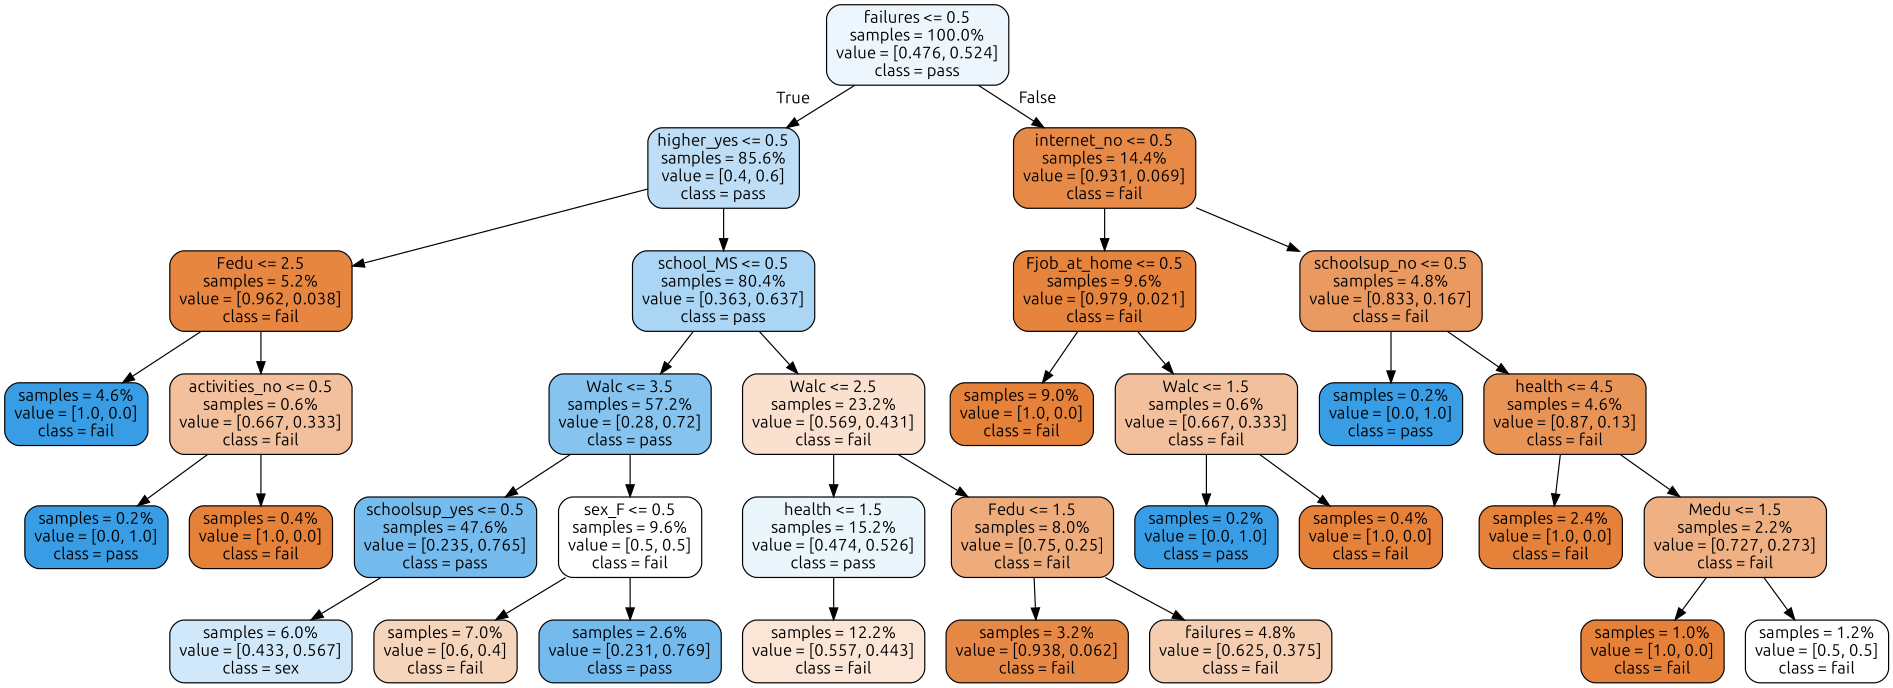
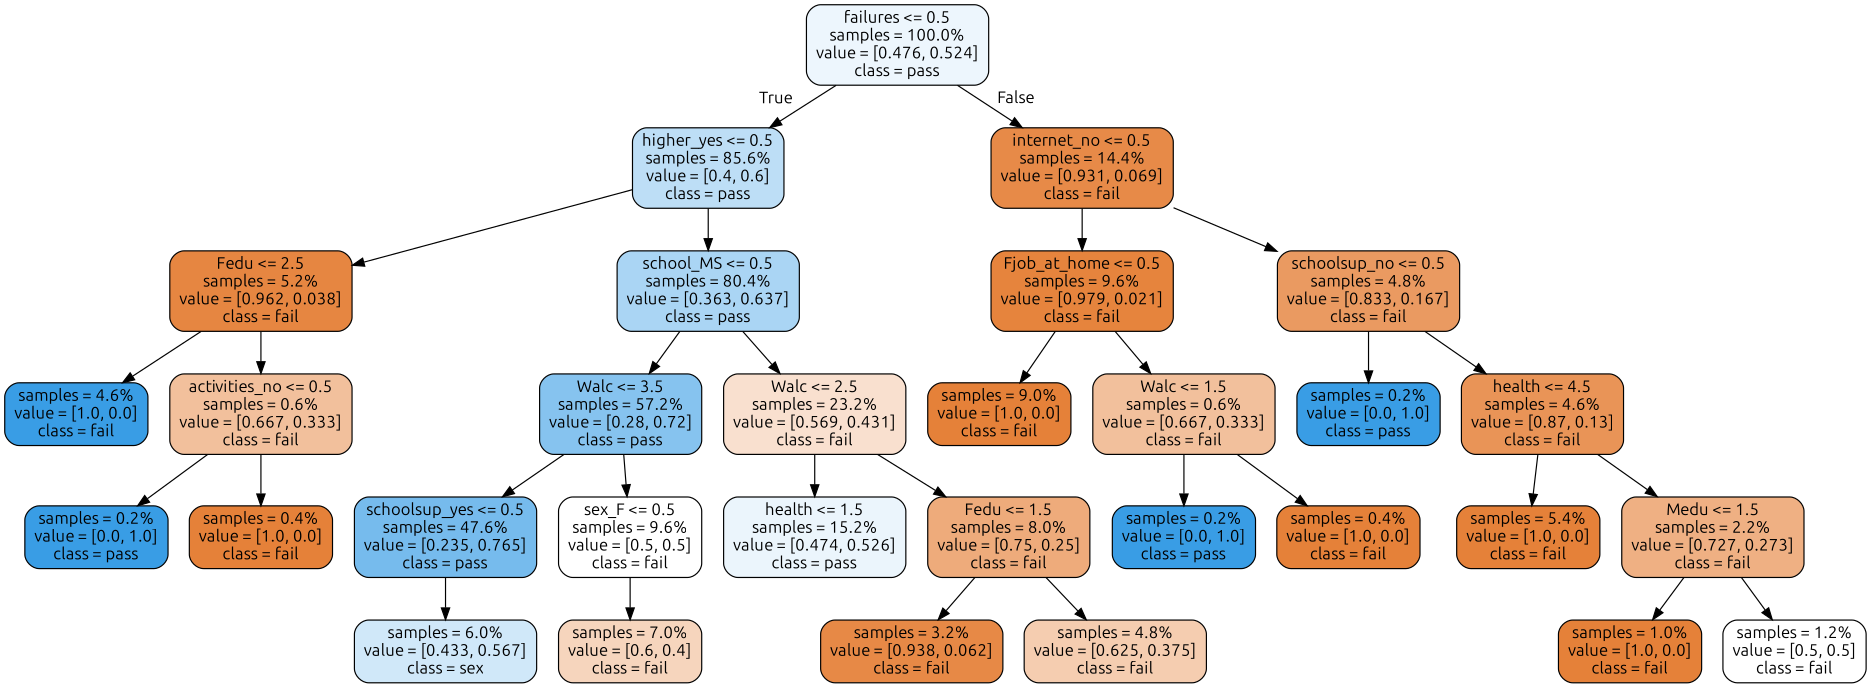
node "samples = 2.4% value = [1.0, 0.0] class = fail": label "samples = 2.4% value = [1.0, 0.0] class = fail" -> "samples = 5.4% value = [1.0, 0.0] class = fail"
node "samples = 2.6% value = [0.231, 0.769] class = pass": removed
node "samples = 12.2% value = [0.557, 0.443] class = fail": removed
node "failures = 4.8% value = [0.625, 0.375] class = fail": label "failures = 4.8% value = [0.625, 0.375] class = fail" -> "samples = 4.8% value = [0.625, 0.375] class = fail"
